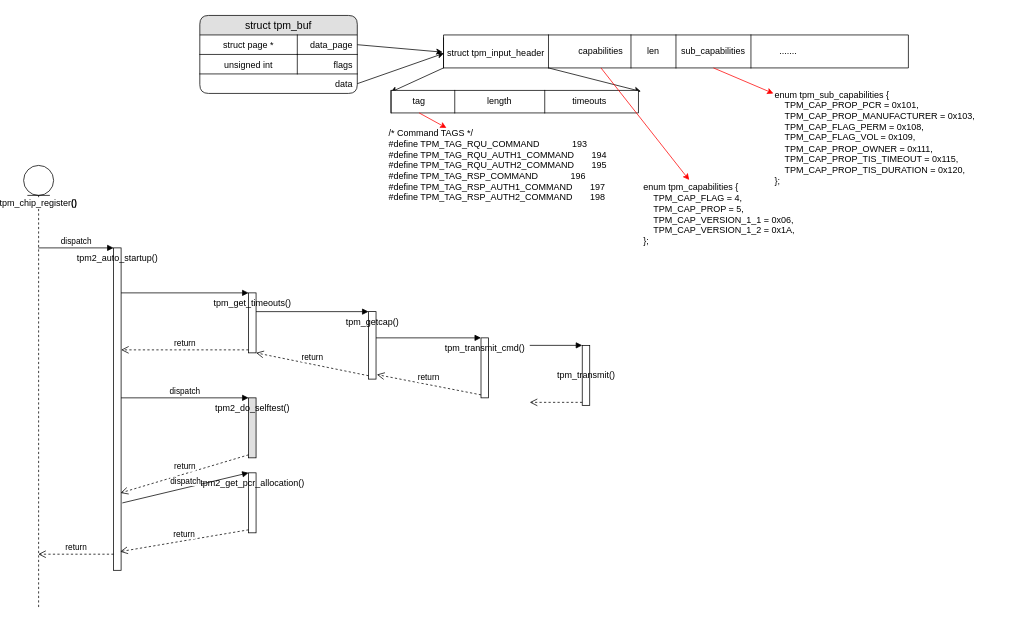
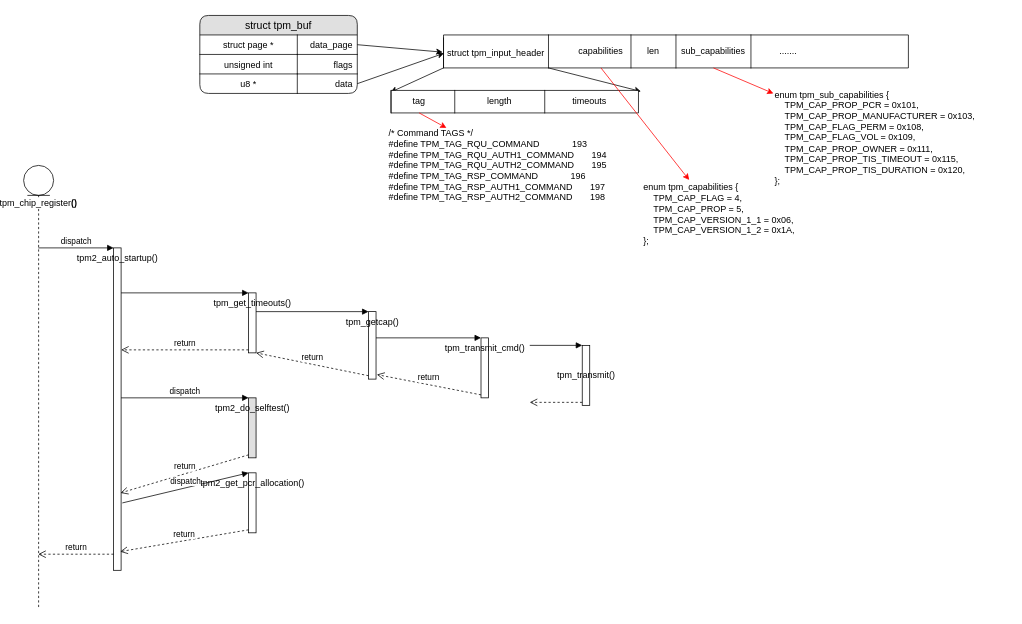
node "u8 *": added
